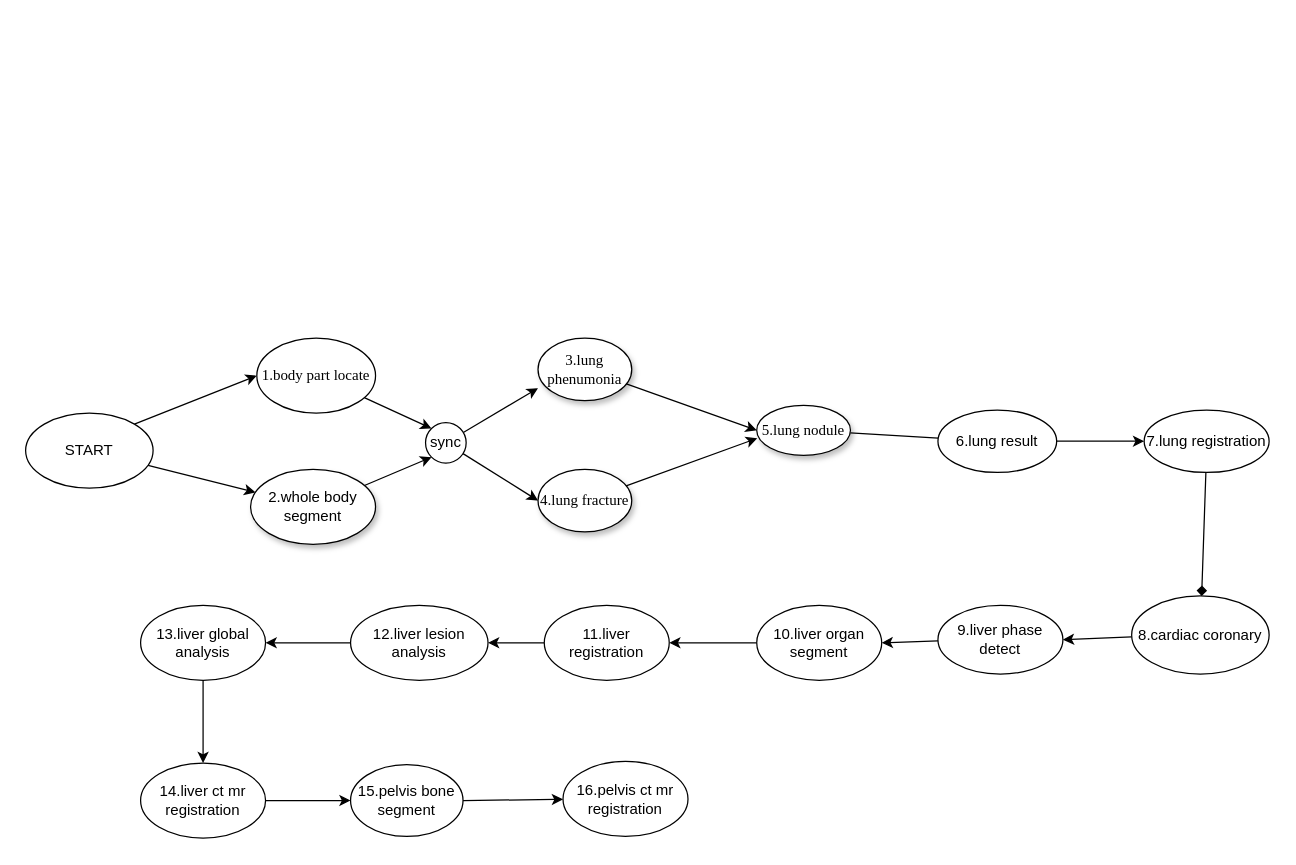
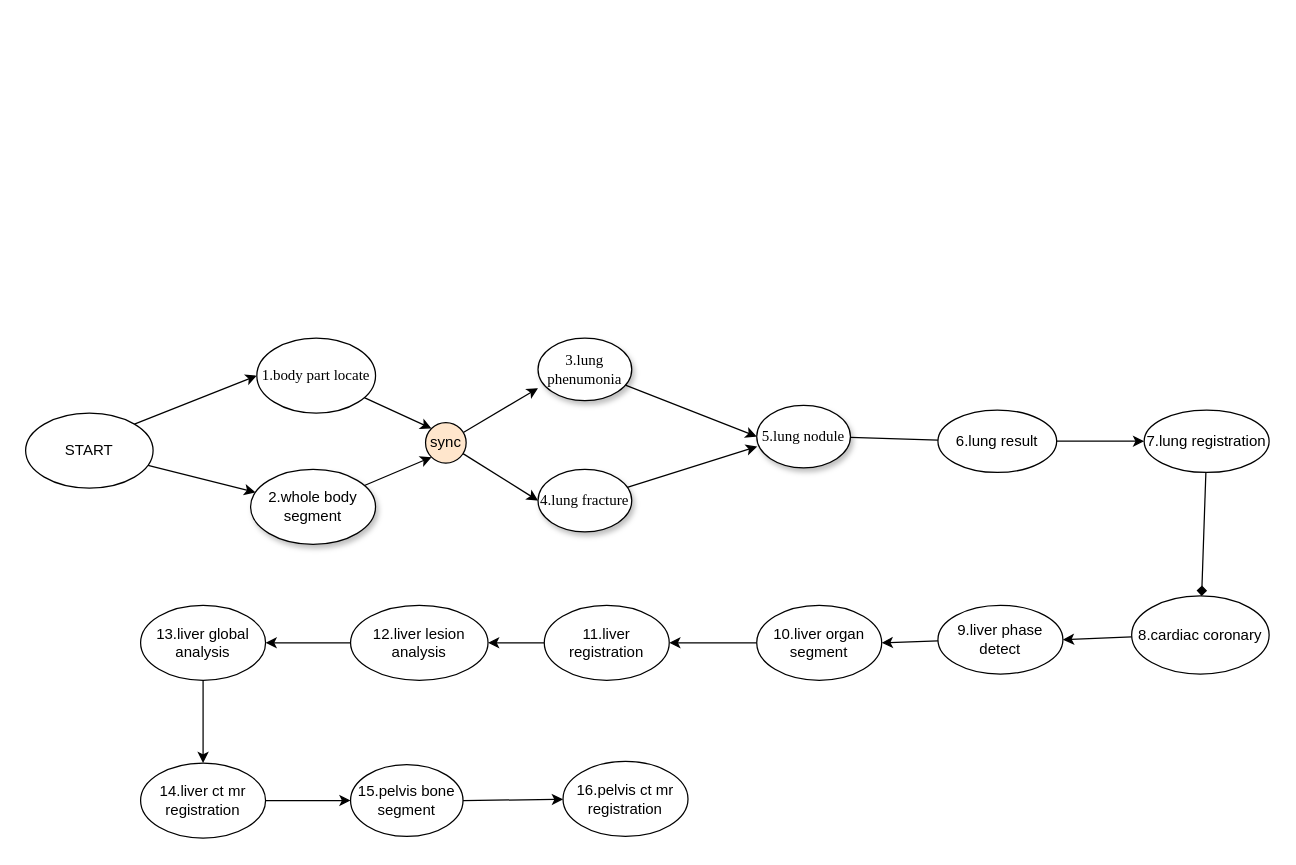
node "5.lung nodule": size 94x50 -> 94x63
node "sync": fillcolor #ffffff -> #ffe6cc
